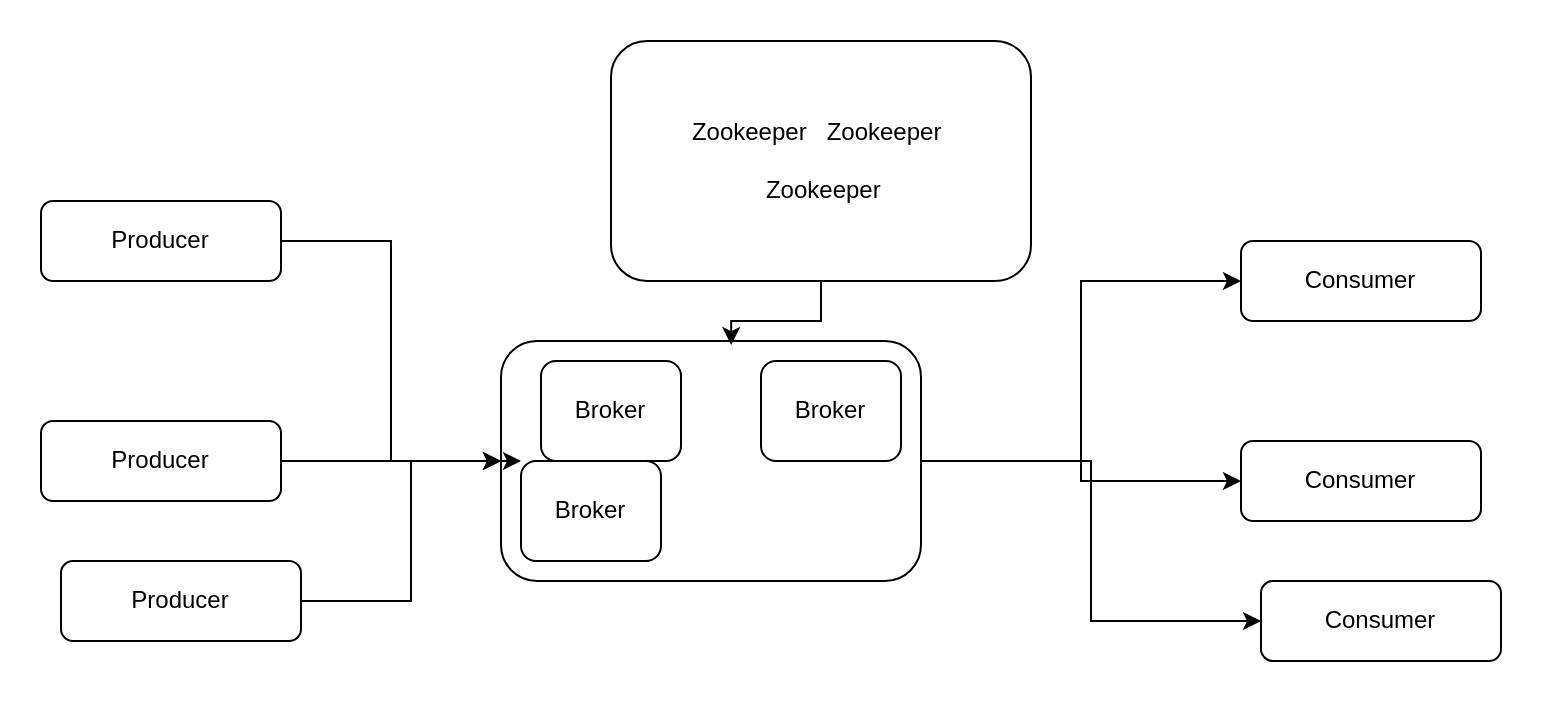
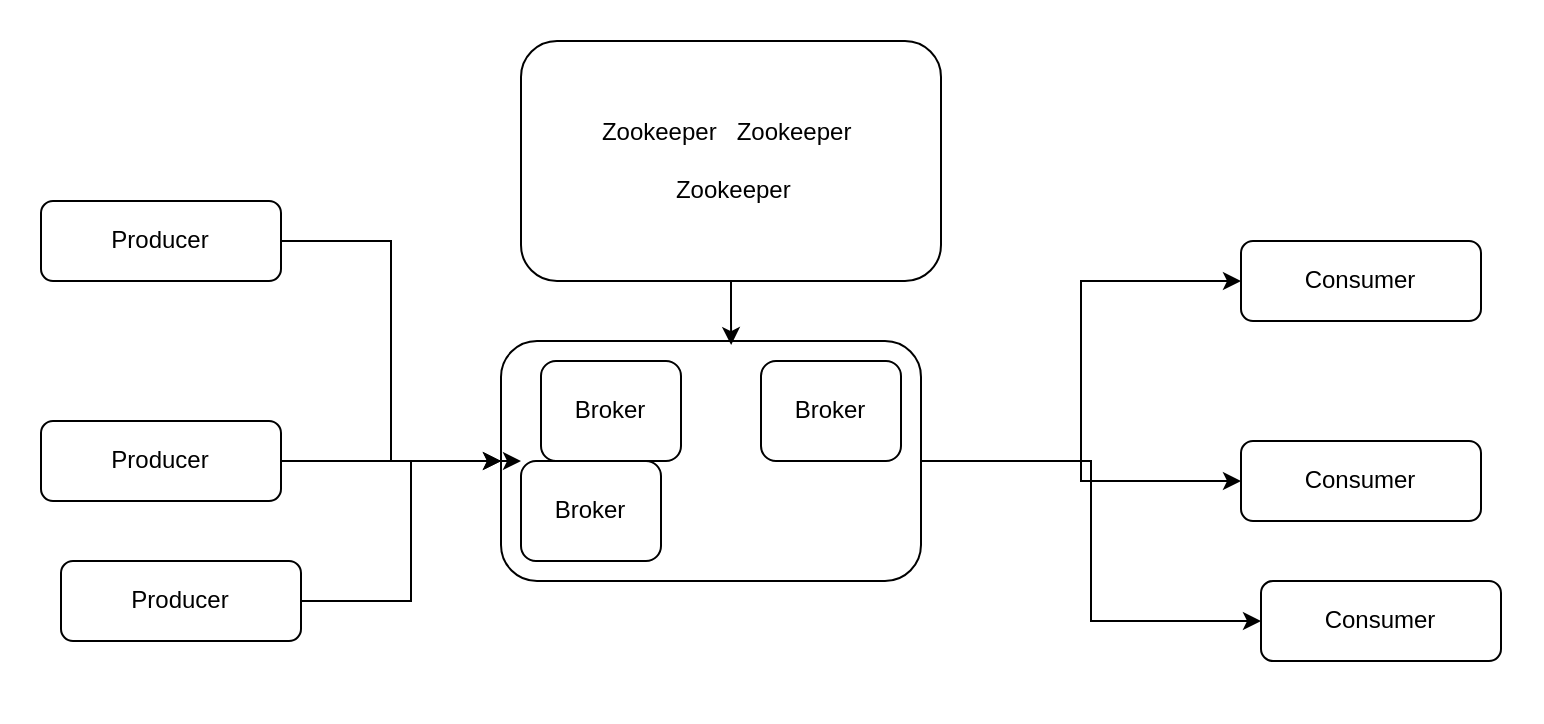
node "Zookeeper Zookeeper Zookeeper": moved (821, 161) -> (731, 161)
